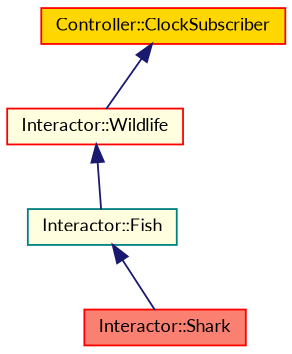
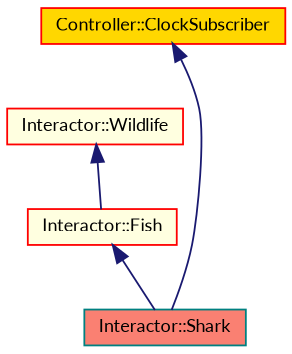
edge "Interactor::Wildlife" -> "Controller::ClockSubscriber": now "Interactor::Shark" -> "Controller::ClockSubscriber"
node "Interactor::Fish": color teal -> red
node "Interactor::Shark": color red -> teal
